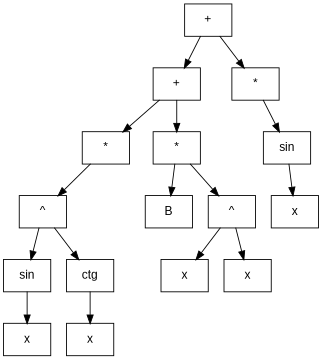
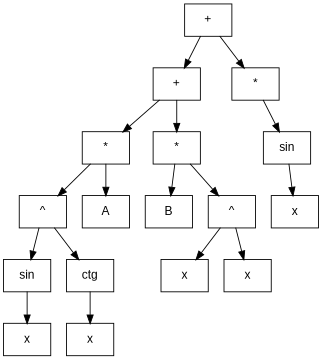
node "A": added
